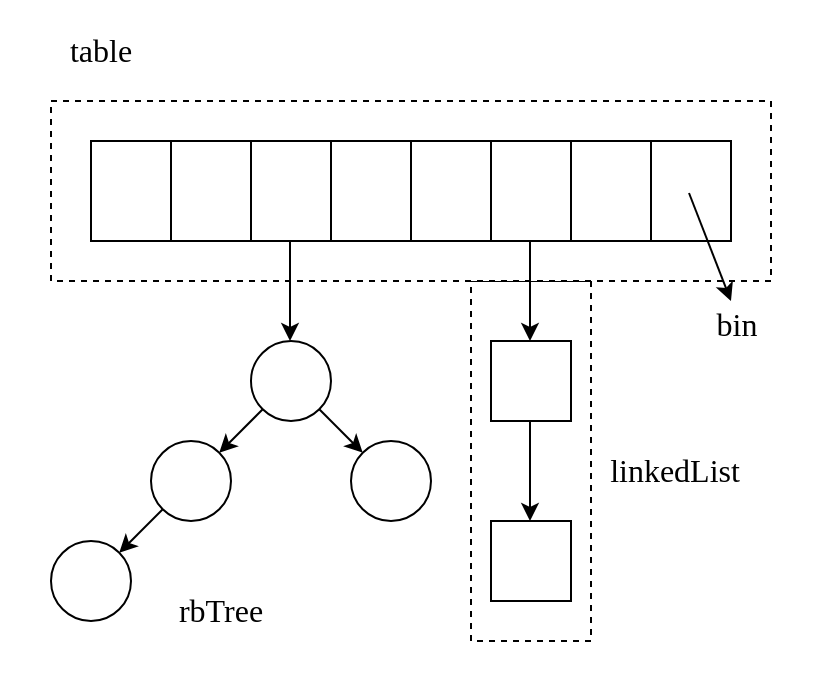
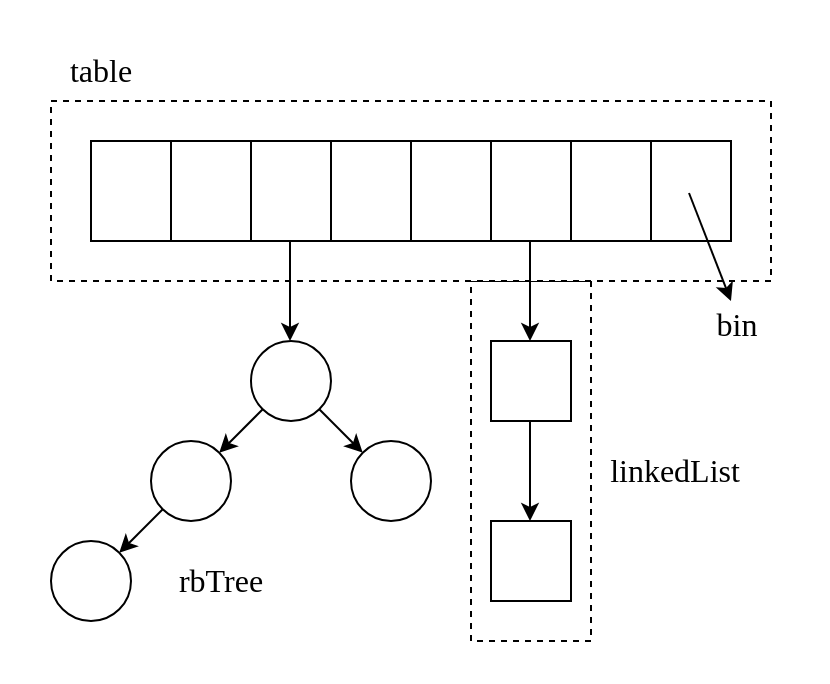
node "table": moved (101, 51) -> (101, 71)
node "rbTree": moved (221, 611) -> (221, 581)
